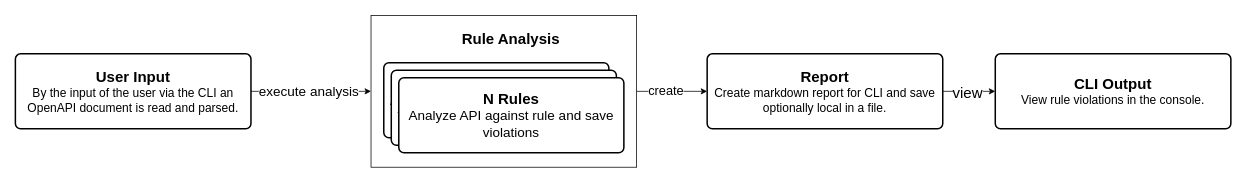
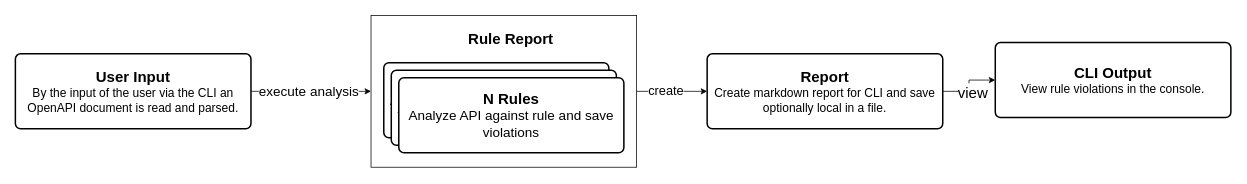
node "Rule Analysis": label "Rule Analysis" -> "Rule Report"
node "CLI Output View rule violations in the console.": moved (1113, 91) -> (1113, 80)
